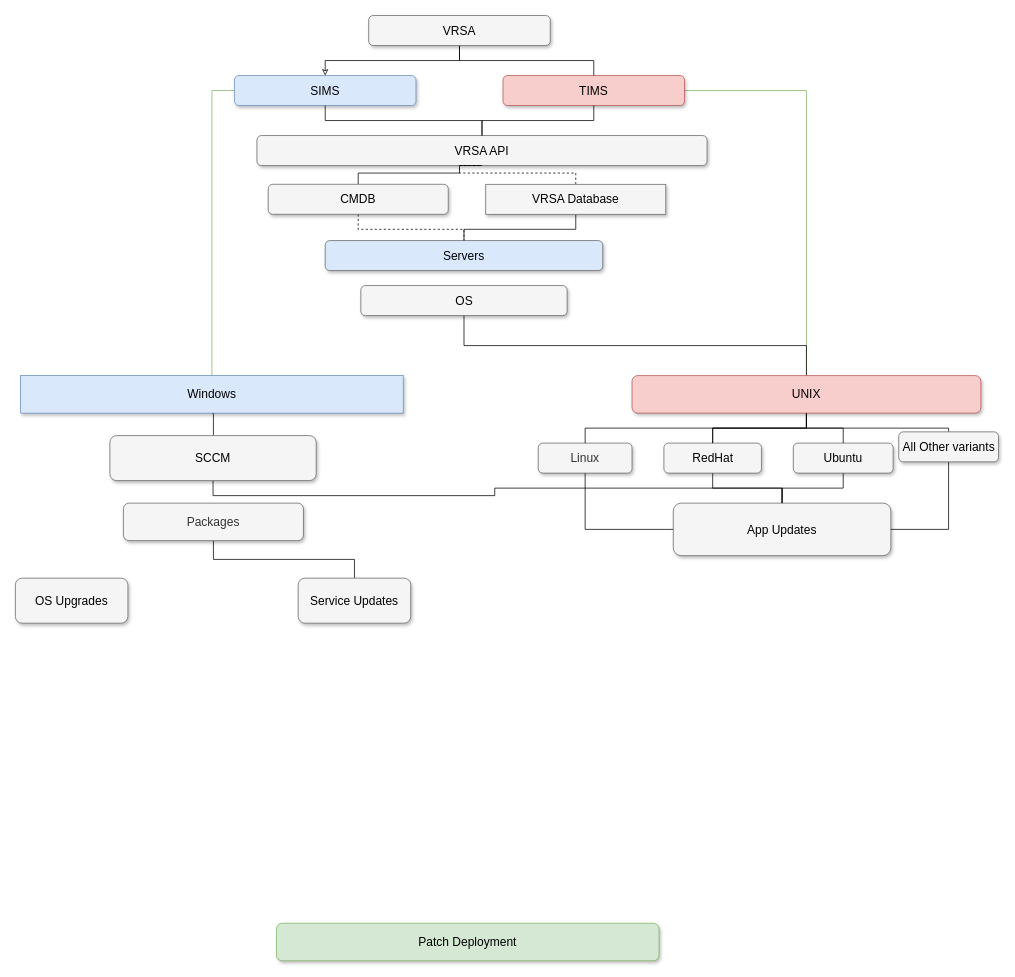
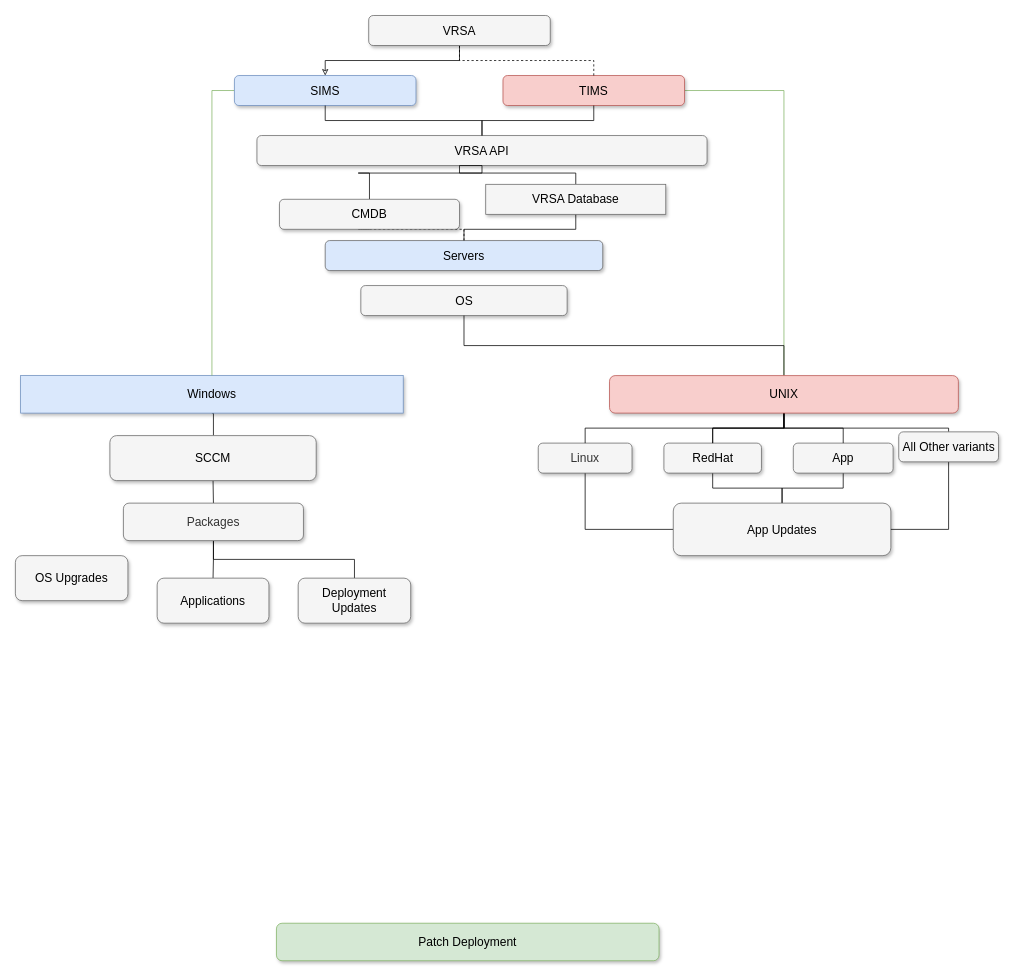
edge "VRSA" -- "TIMS": style solid -> dashed
edge "VRSA API" -- "VRSA Database": style dashed -> solid
node "CMDB": moved (358, 199) -> (369, 214)
node "UNIX": moved (806, 394) -> (784, 394)
node "Ubuntu": label "Ubuntu" -> "App"
edge "SCCM" -- "App Updates": now "SCCM" -- "Packages"
edge "Packages" -- "Applications": added
node "OS Upgrades": moved (72, 600) -> (72, 578)
node "Applications": added
node "Service Updates": label "Service Updates" -> "Deployment Updates"
